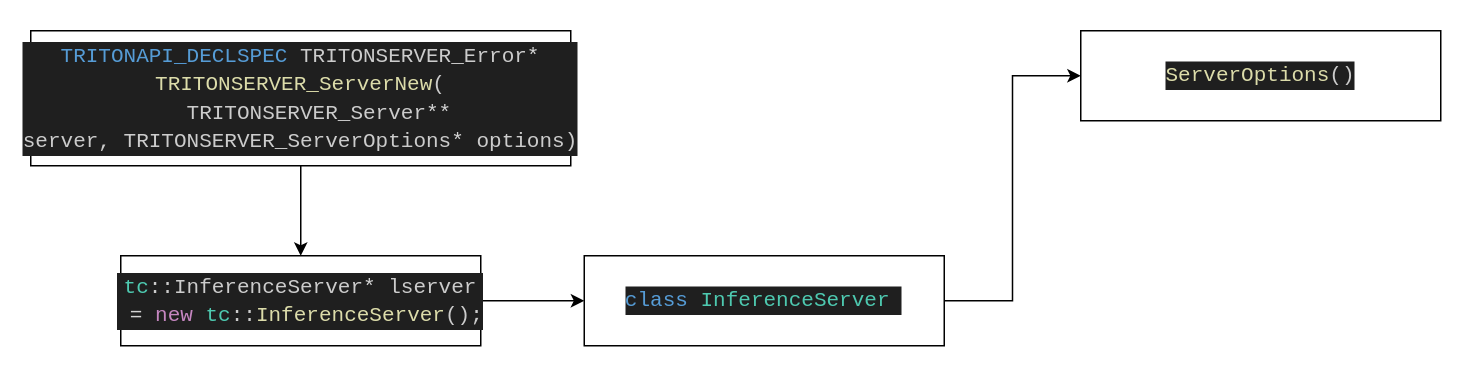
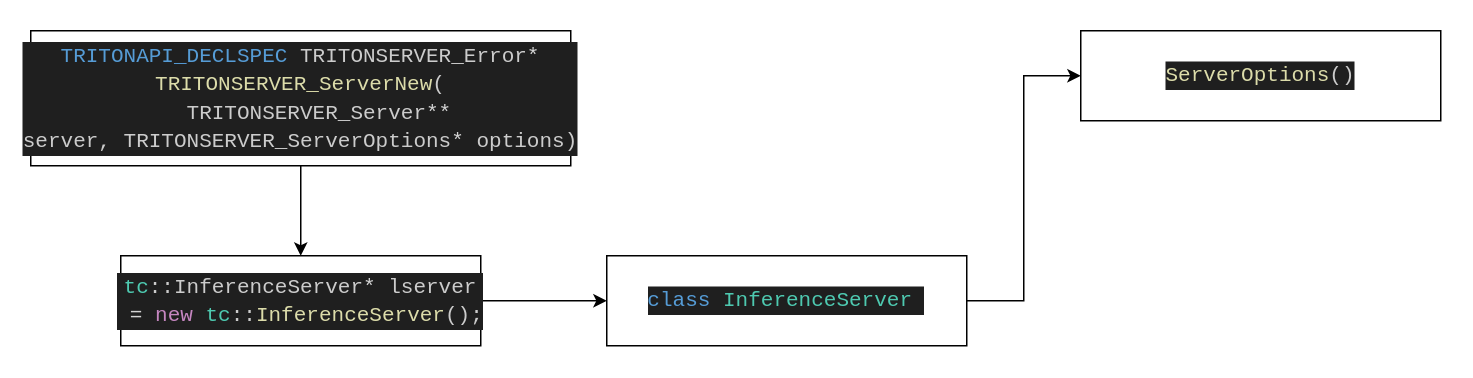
node "class InferenceServer": moved (764, 301) -> (787, 301)
